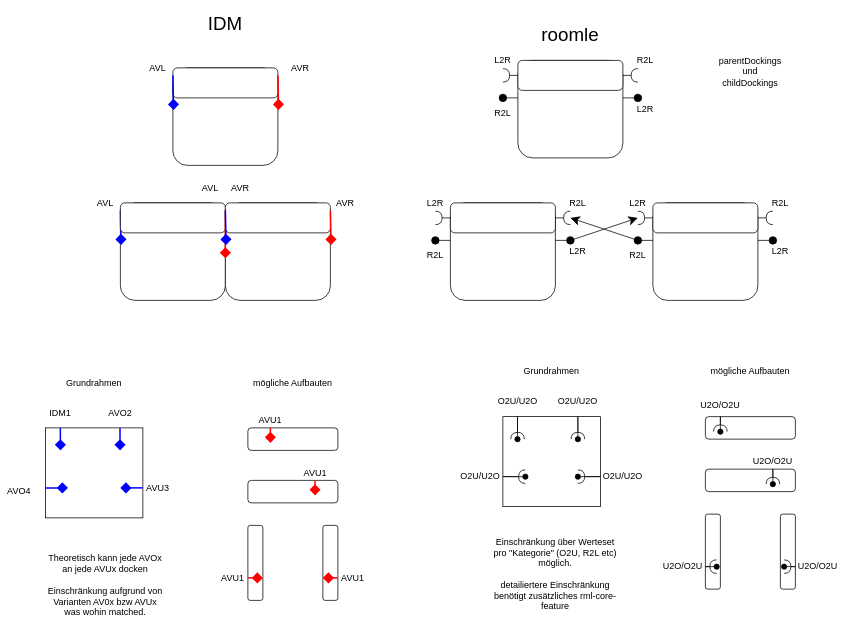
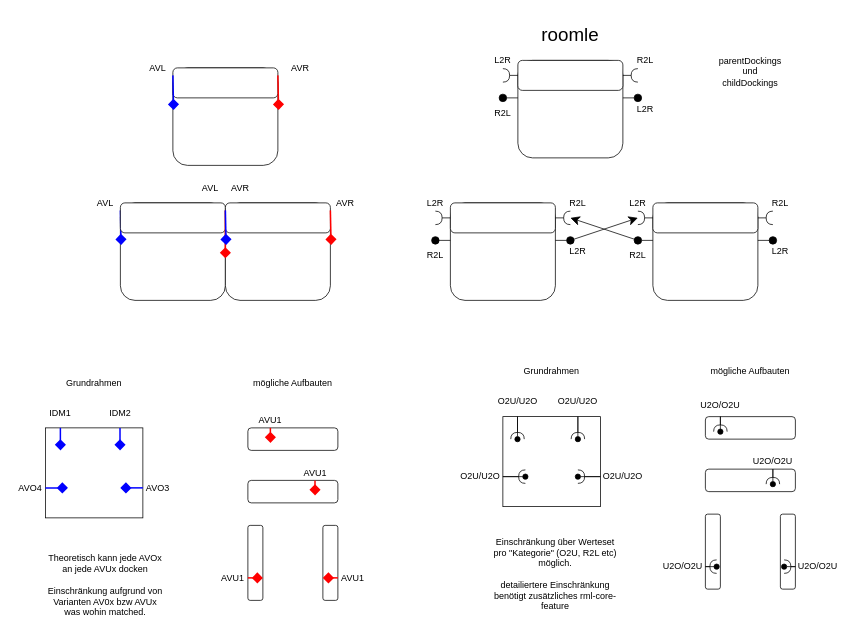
node "IDM": removed
node "AVO2": label "AVO2" -> "IDM2"
node "AVU3": label "AVU3" -> "AVO3"
node "AVO4": moved (19, 492) -> (30, 488)
